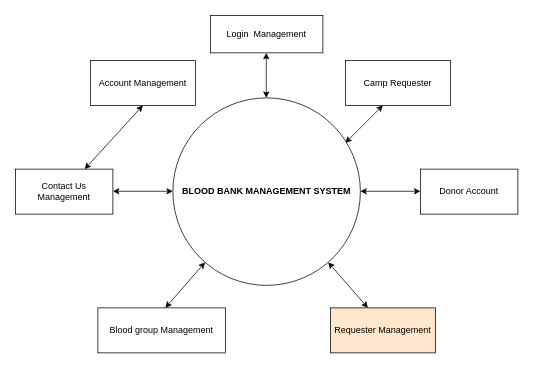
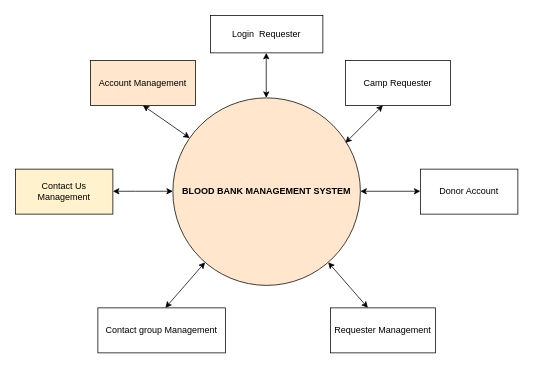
node "Login Management": label "Login Management" -> "Login Requester"
node "Account Management": fillcolor #ffffff -> #ffe6cc
edge "Account Management" -- "Contact Us Management": now "Account Management" -- "BLOOD BANK MANAGEMENT SYSTEM"
node "Contact Us Management": fillcolor #ffffff -> #fff2cc
node "BLOOD BANK MANAGEMENT SYSTEM": fillcolor #ffffff -> #ffe6cc
node "Blood group Management": label "Blood group Management" -> "Contact group Management"
node "Requester Management": fillcolor #ffe6cc -> #ffffff
